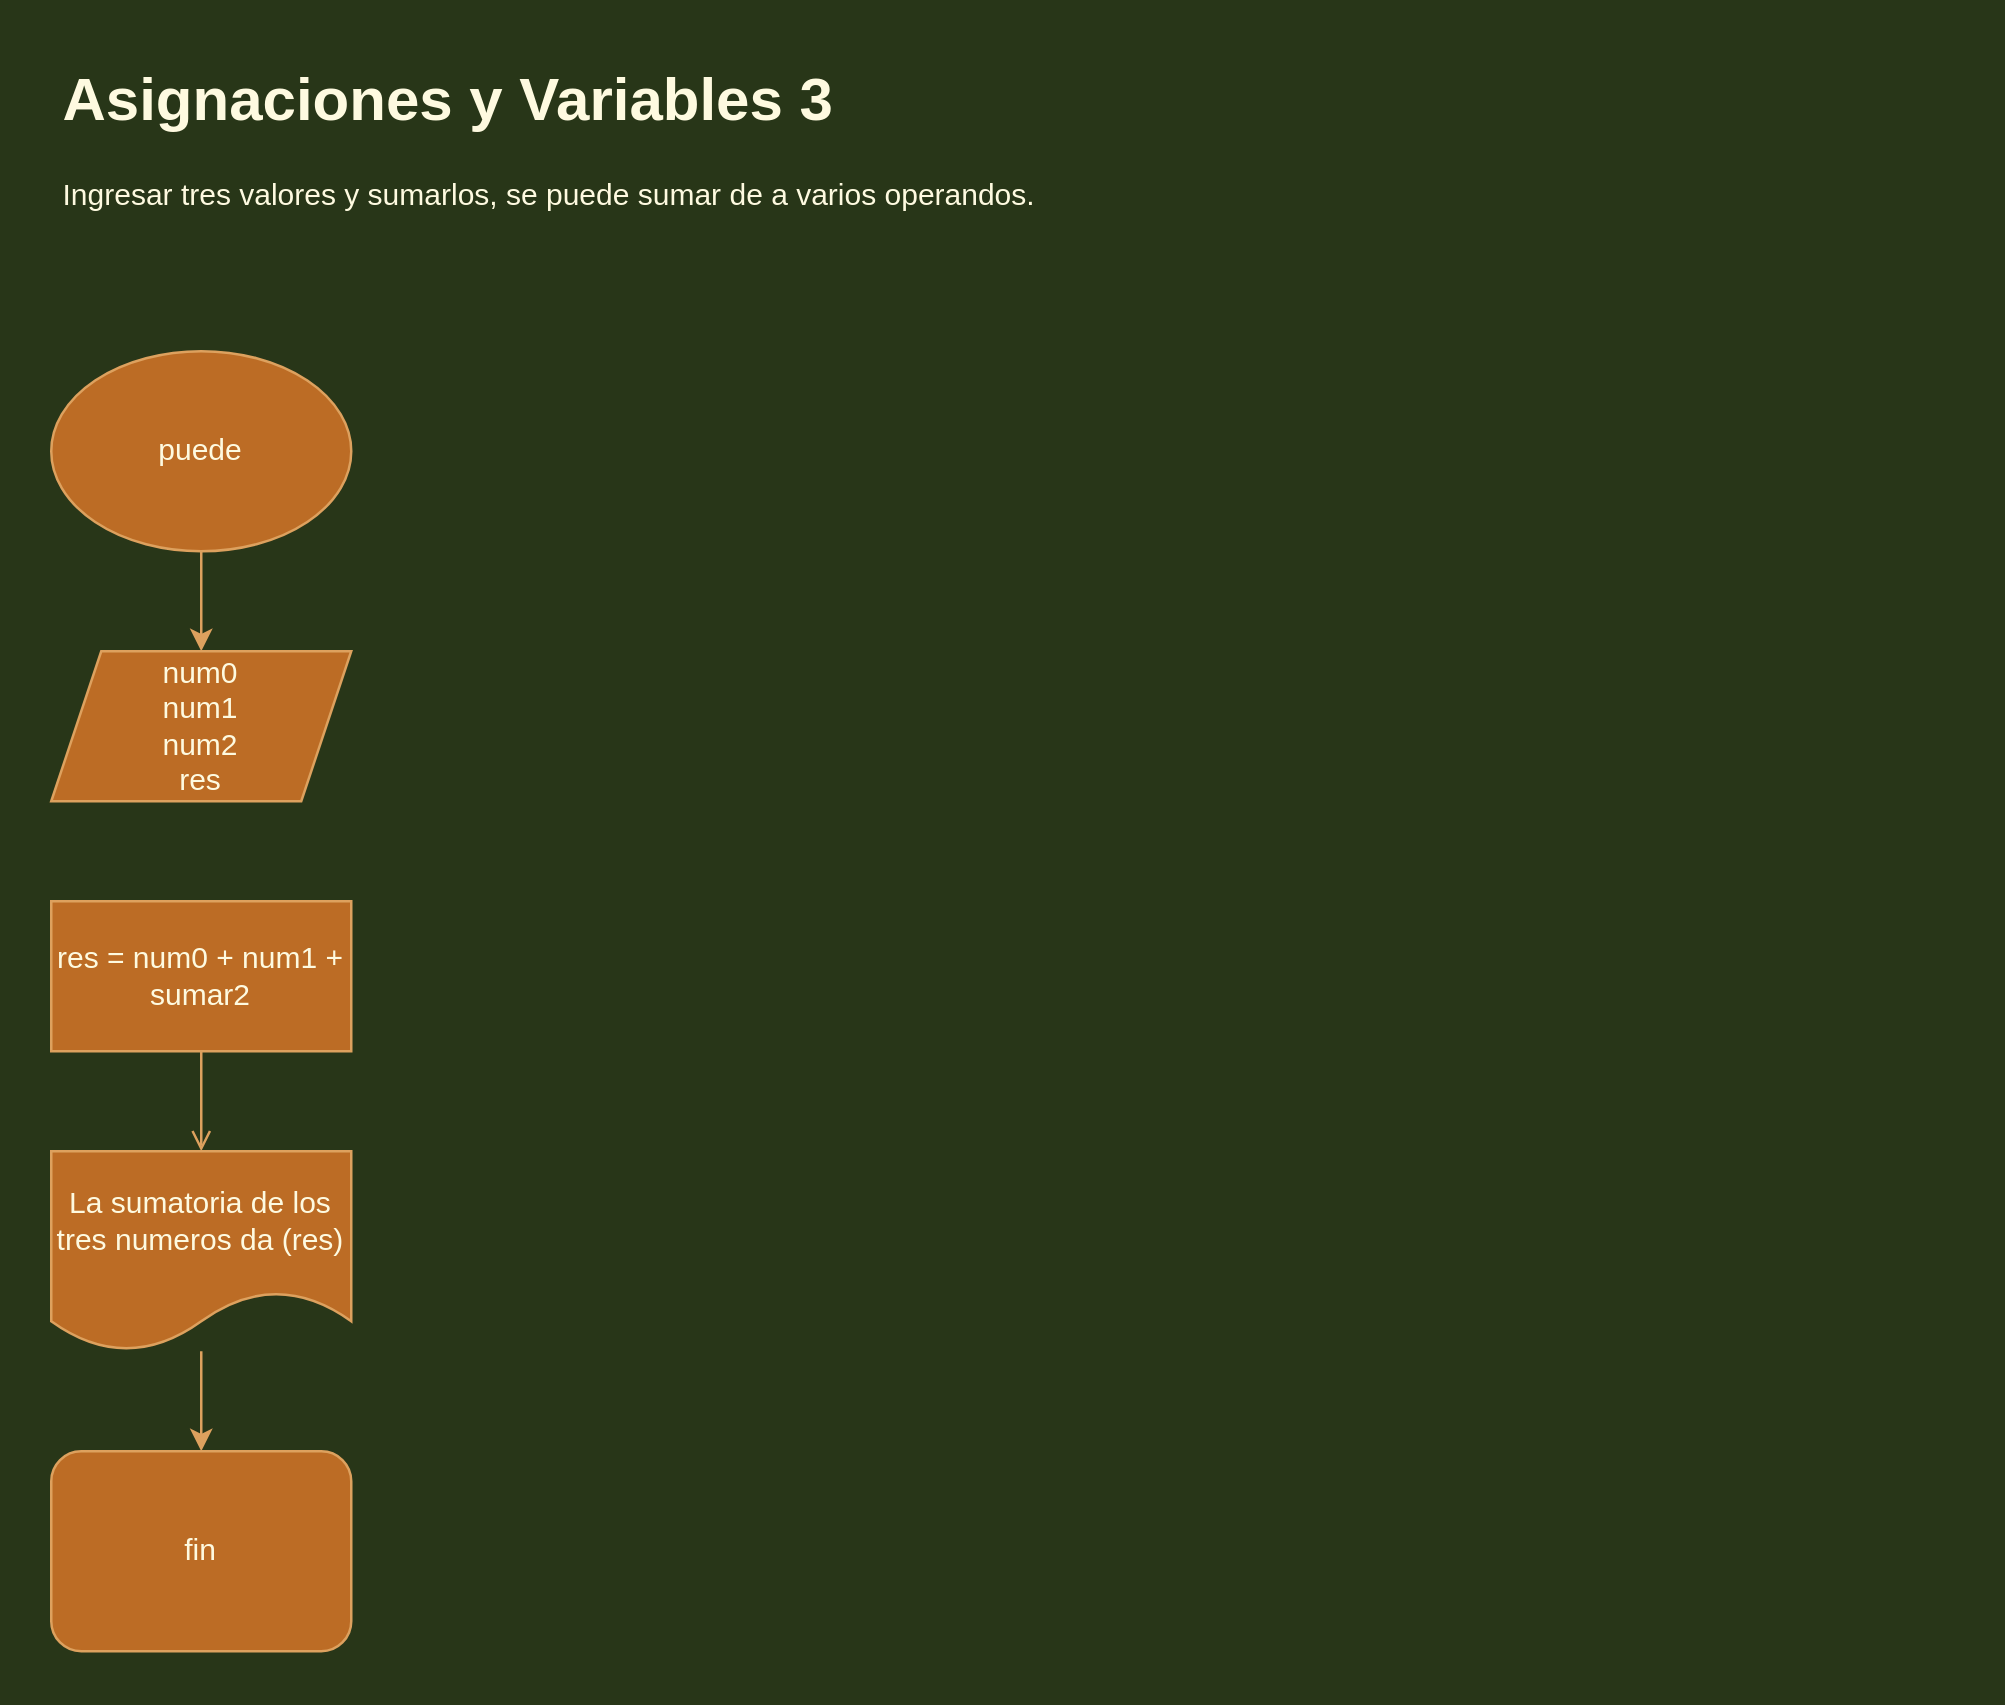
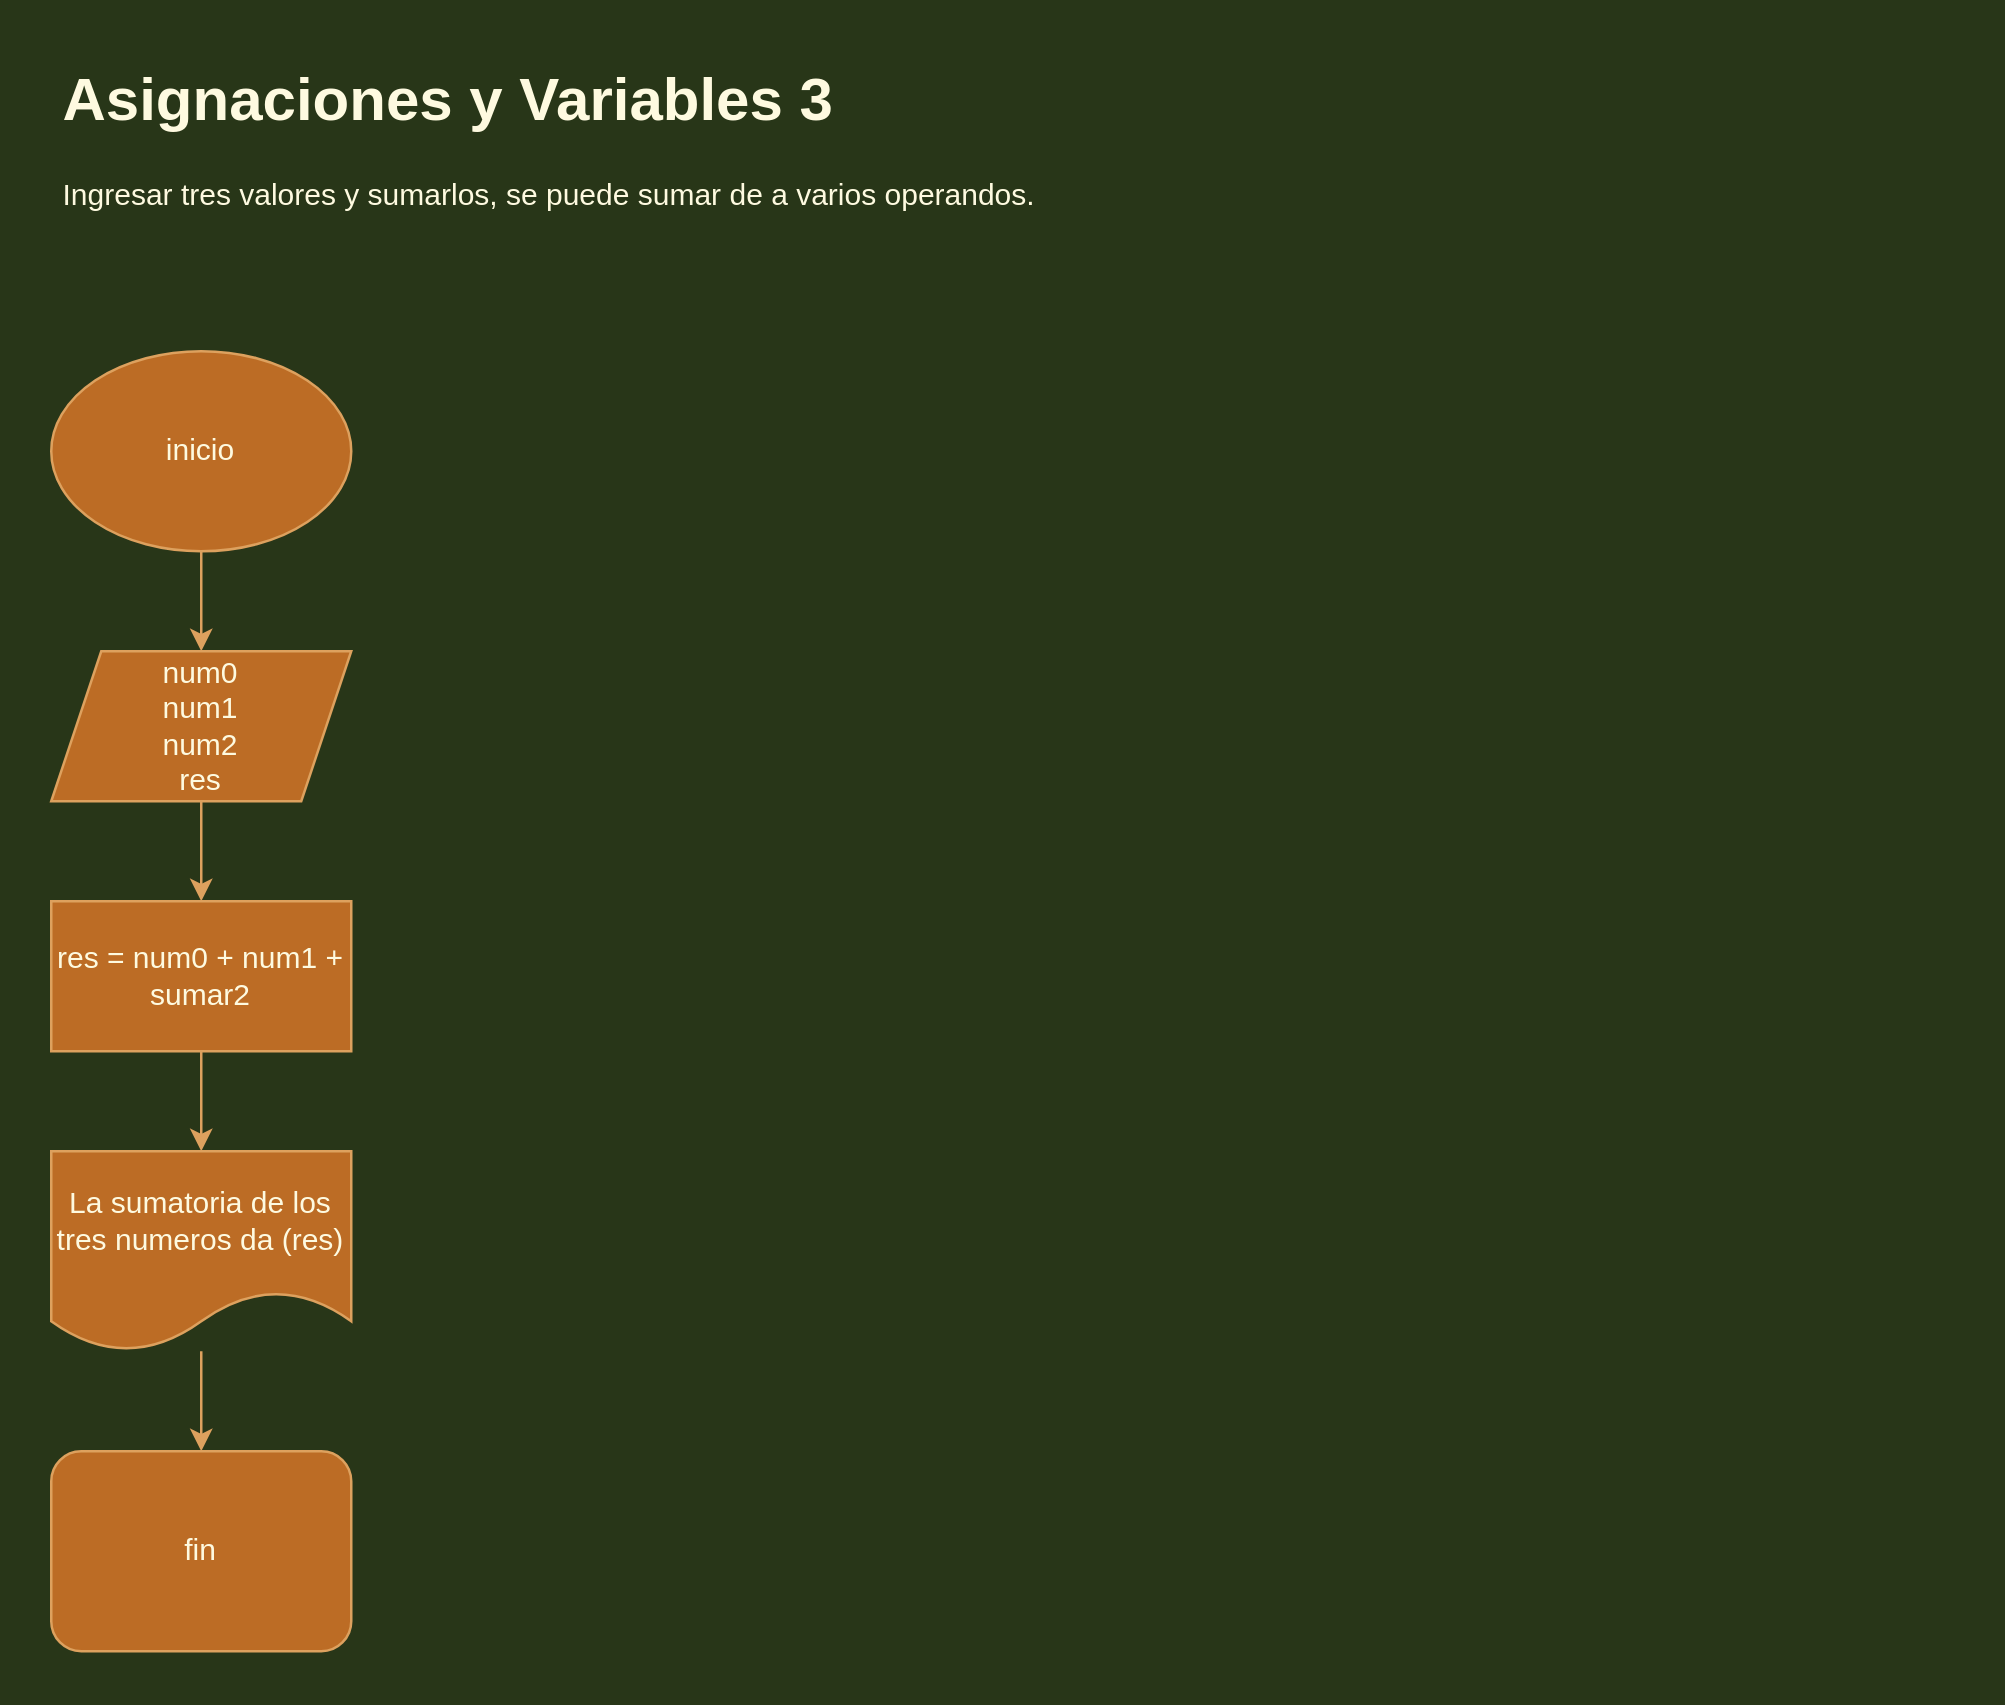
node "puede": label "puede" -> "inicio"
edge "num0 num1 num2 res" -> "res = num0 + num1 + sumar2": added
edge "res = num0 + num1 + sumar2" -> "La sumatoria de los tres numeros da (res)": arrowhead open -> classic
